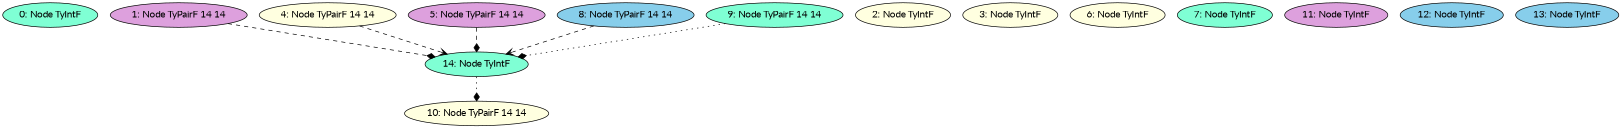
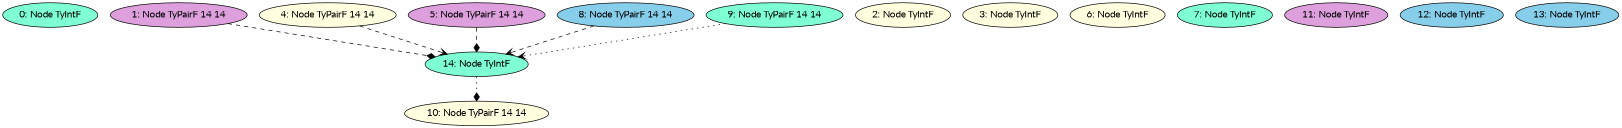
edge "9: Node TyPairF 14 14" -> "14: Node TyIntF": arrowhead diamond -> vee
